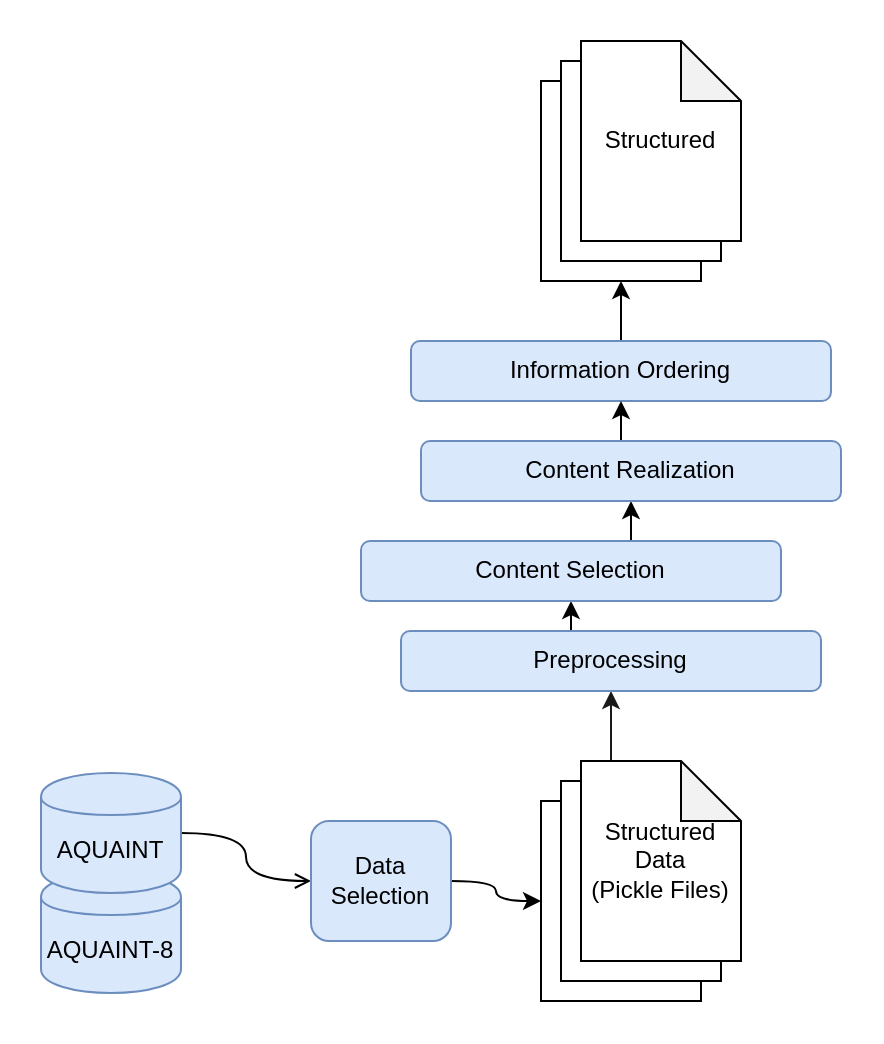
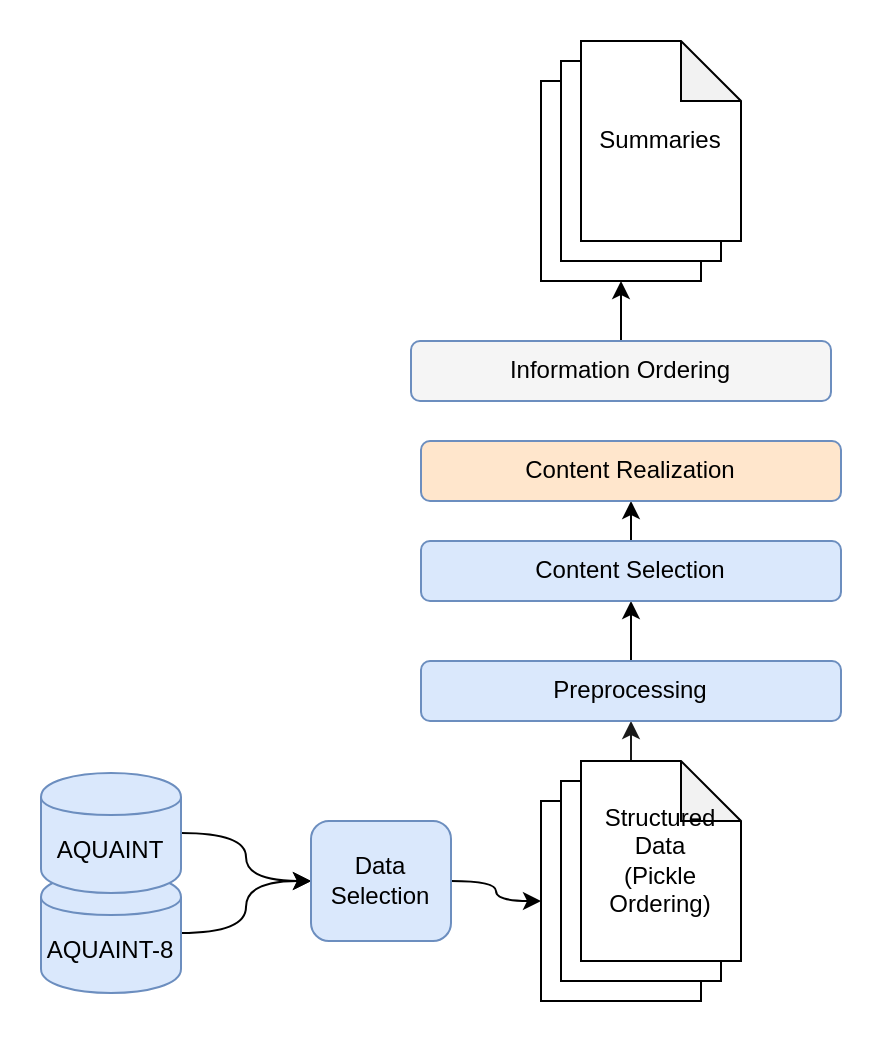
node "Structured": label "Structured" -> "Summaries"
node "Information Ordering": fillcolor #dae8fc -> #f5f5f5
edge "Content Realization" -> "Information Ordering": removed
node "Content Realization": fillcolor #dae8fc -> #ffe6cc
node "Content Selection": moved (571, 571) -> (631, 571)
node "Preprocessing": moved (611, 661) -> (631, 691)
node "Structured Data (Pickle Files)": label "Structured Data (Pickle Files)" -> "Structured Data (Pickle Ordering)"
edge "AQUAINT" -> "Data Selection": arrowhead open -> classic
edge "AQUAINT-8" -> "Data Selection": added
